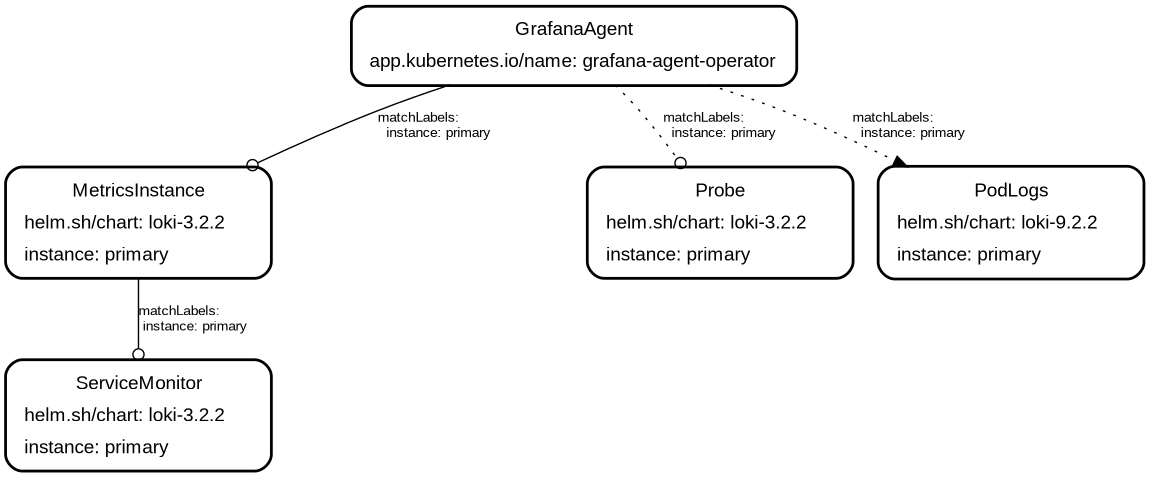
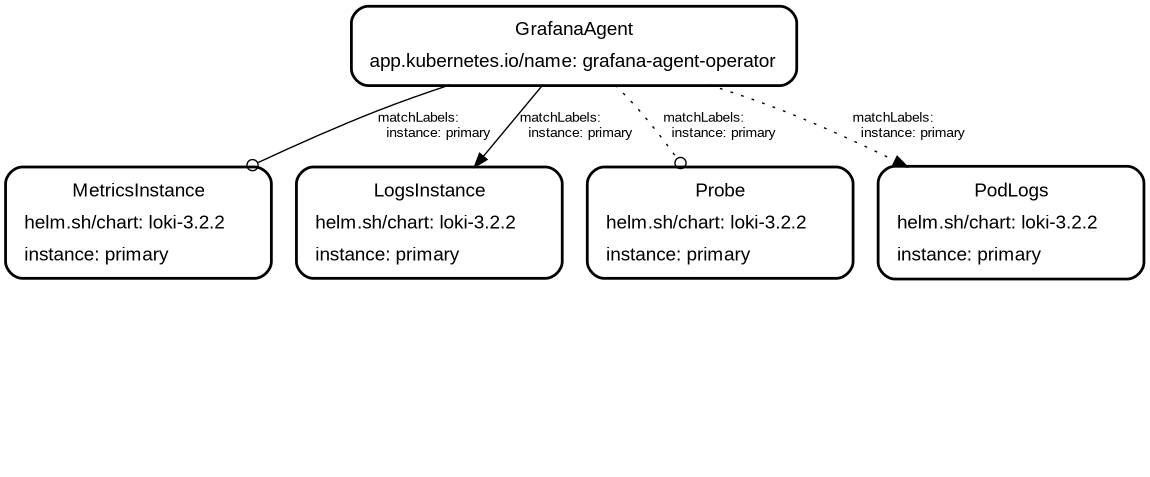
node "LogsInstance": added
node "PodLogs": text "helm.sh/chart: loki-9.2.2" -> "helm.sh/chart: loki-3.2.2"
node "ServiceMonitor": removed
